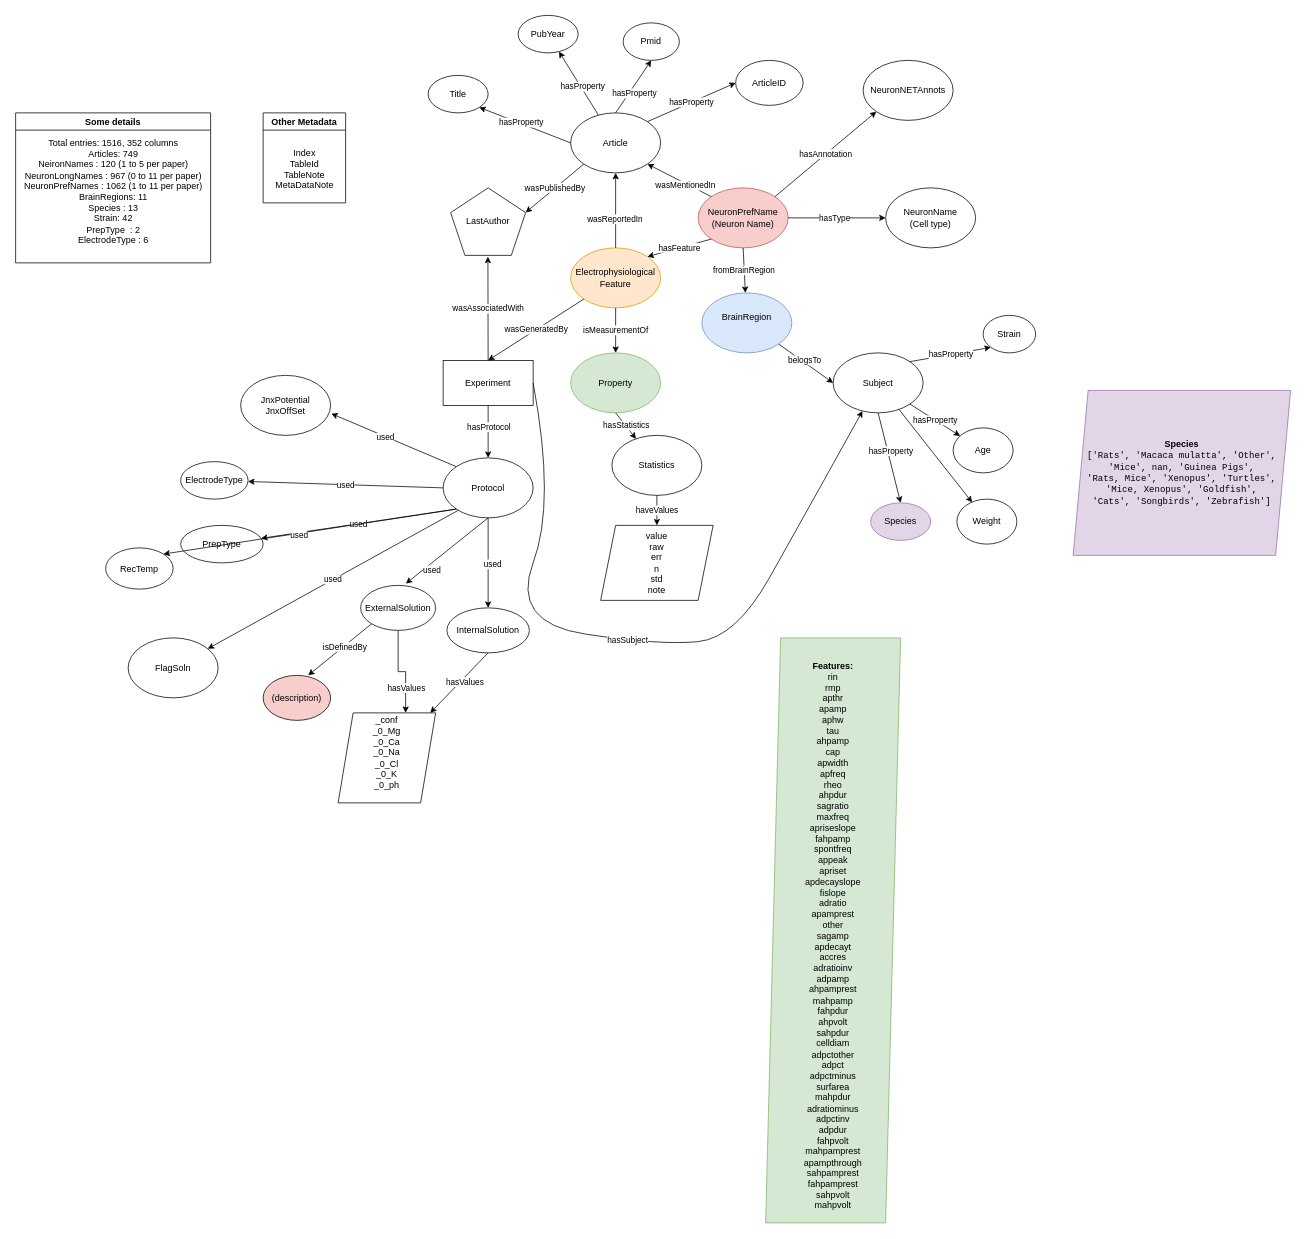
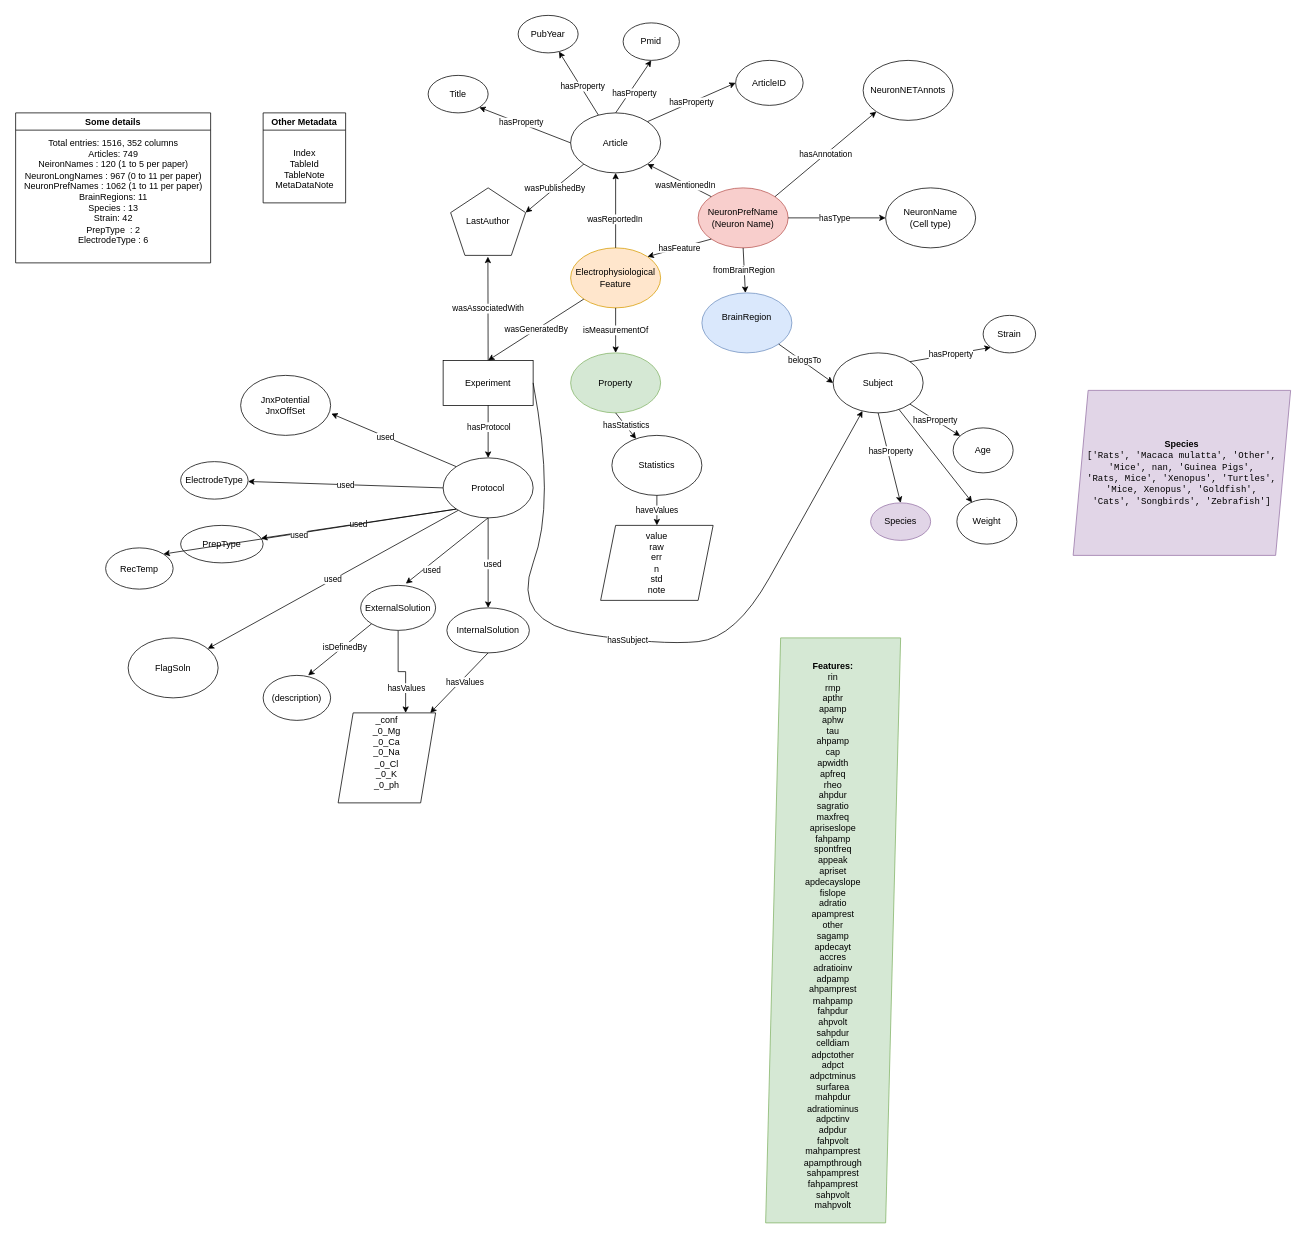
node "(description)": fillcolor #f8cecc -> #ffffff
